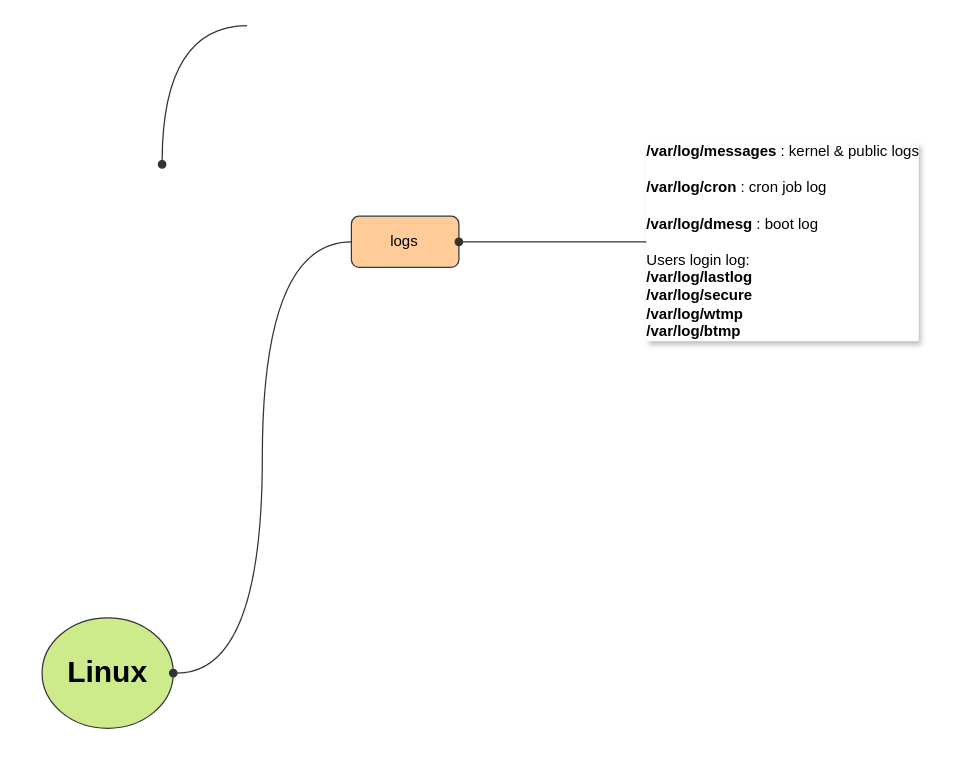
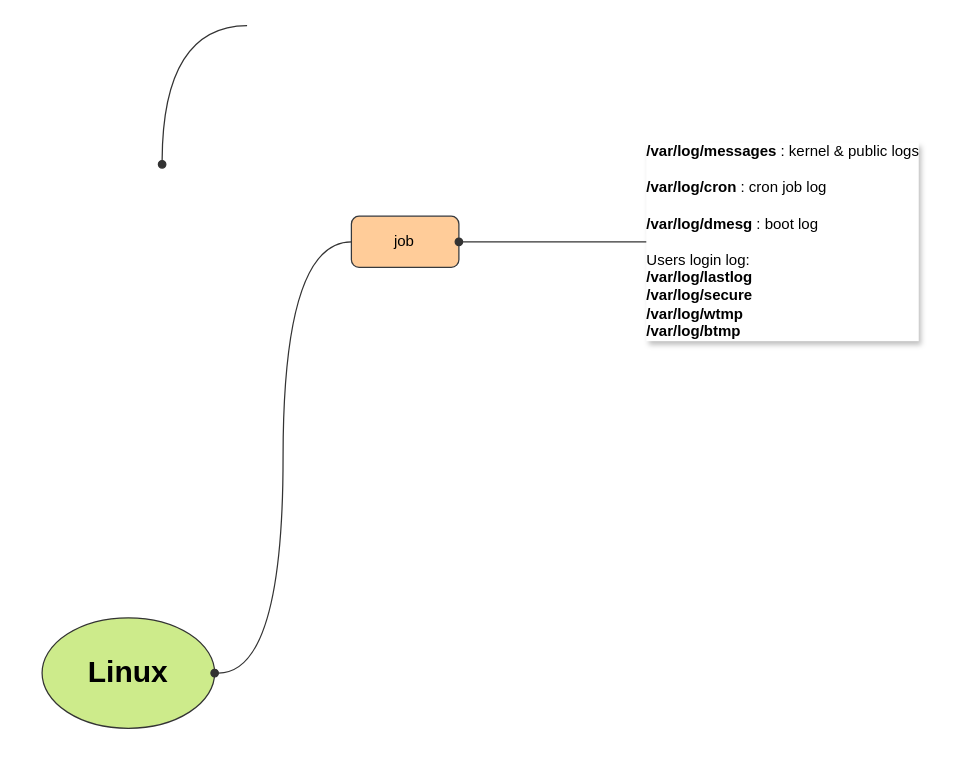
node "logs": label "logs" -> "job"
node "Linux": size 131x111 -> 173x111
